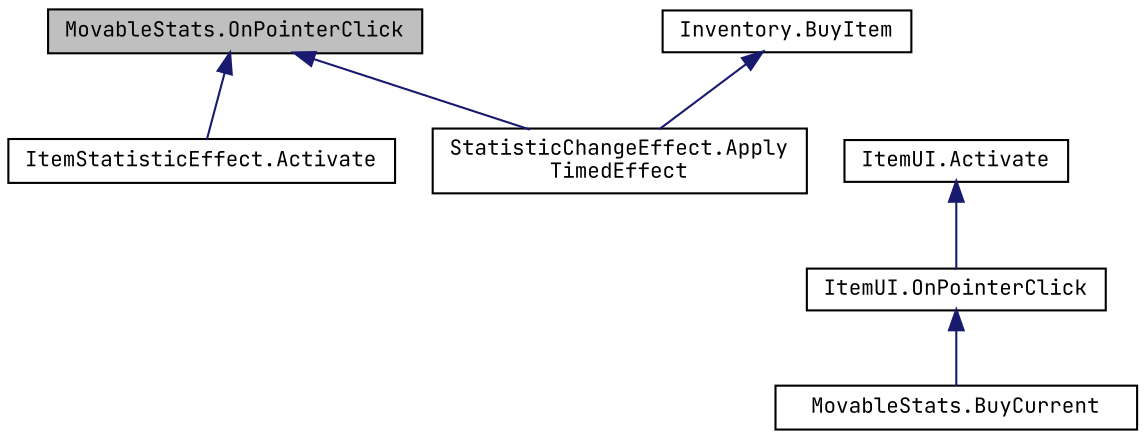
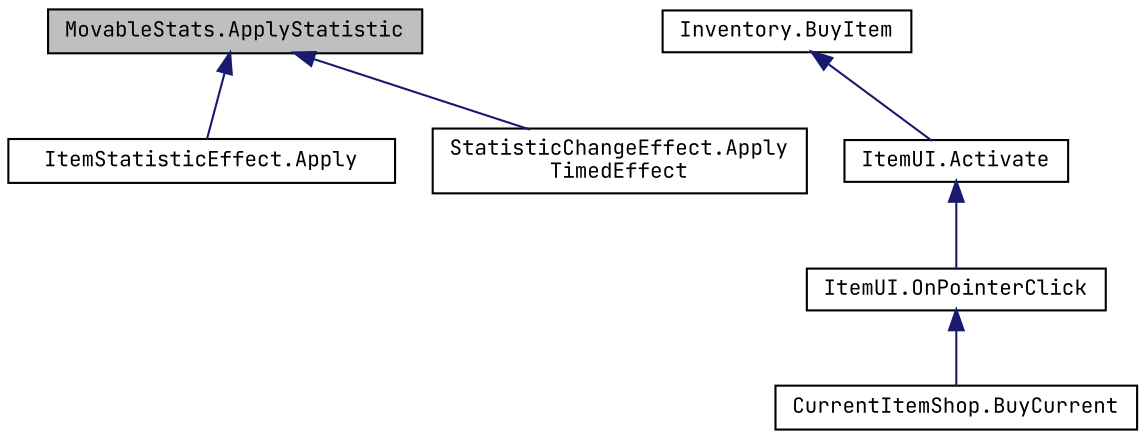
node "MovableStats.OnPointerClick": label "MovableStats.OnPointerClick" -> "MovableStats.ApplyStatistic"
edge "StatisticChangeEffect.Apply TimedEffect" -> "Inventory.BuyItem": now "ItemUI.Activate" -> "Inventory.BuyItem"
node "ItemStatisticEffect.Activate": label "ItemStatisticEffect.Activate" -> "ItemStatisticEffect.Apply"
node "MovableStats.BuyCurrent": label "MovableStats.BuyCurrent" -> "CurrentItemShop.BuyCurrent"
